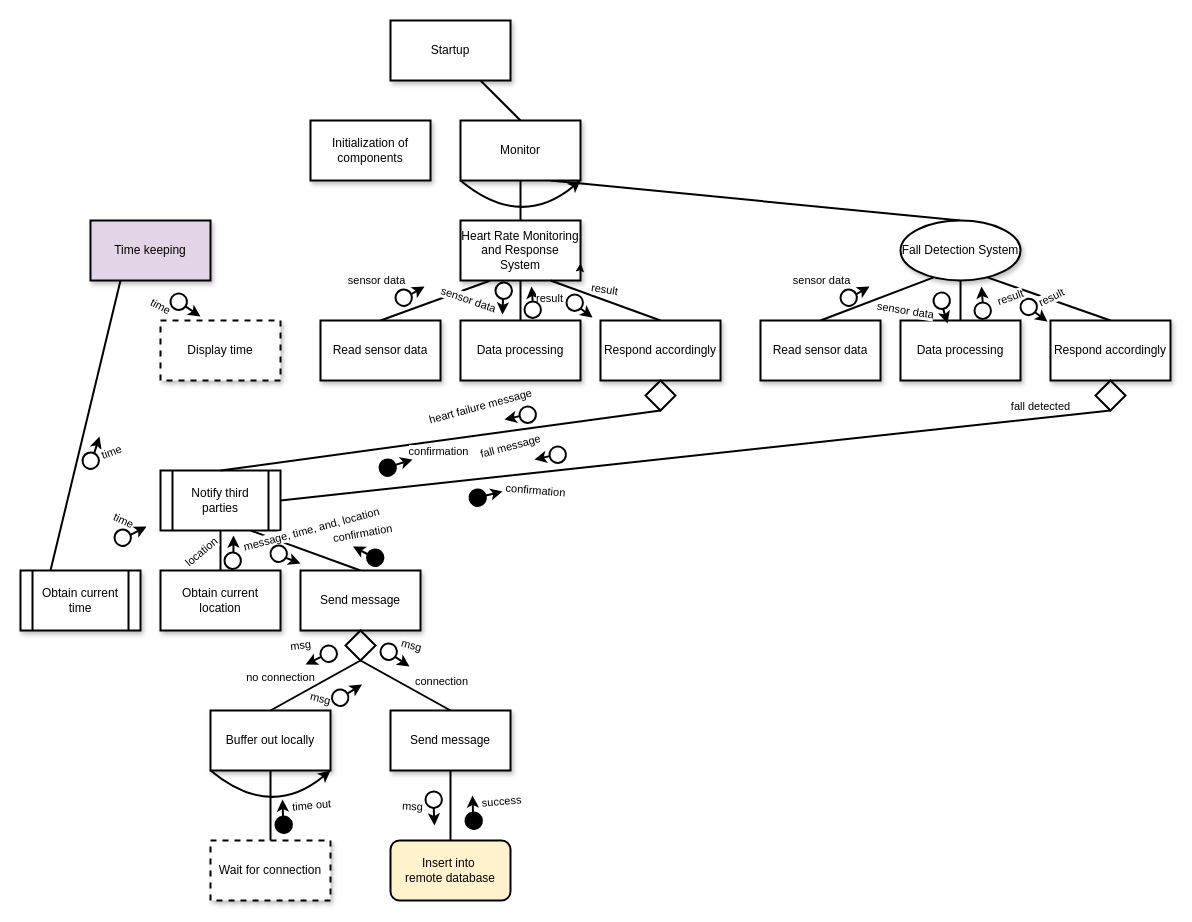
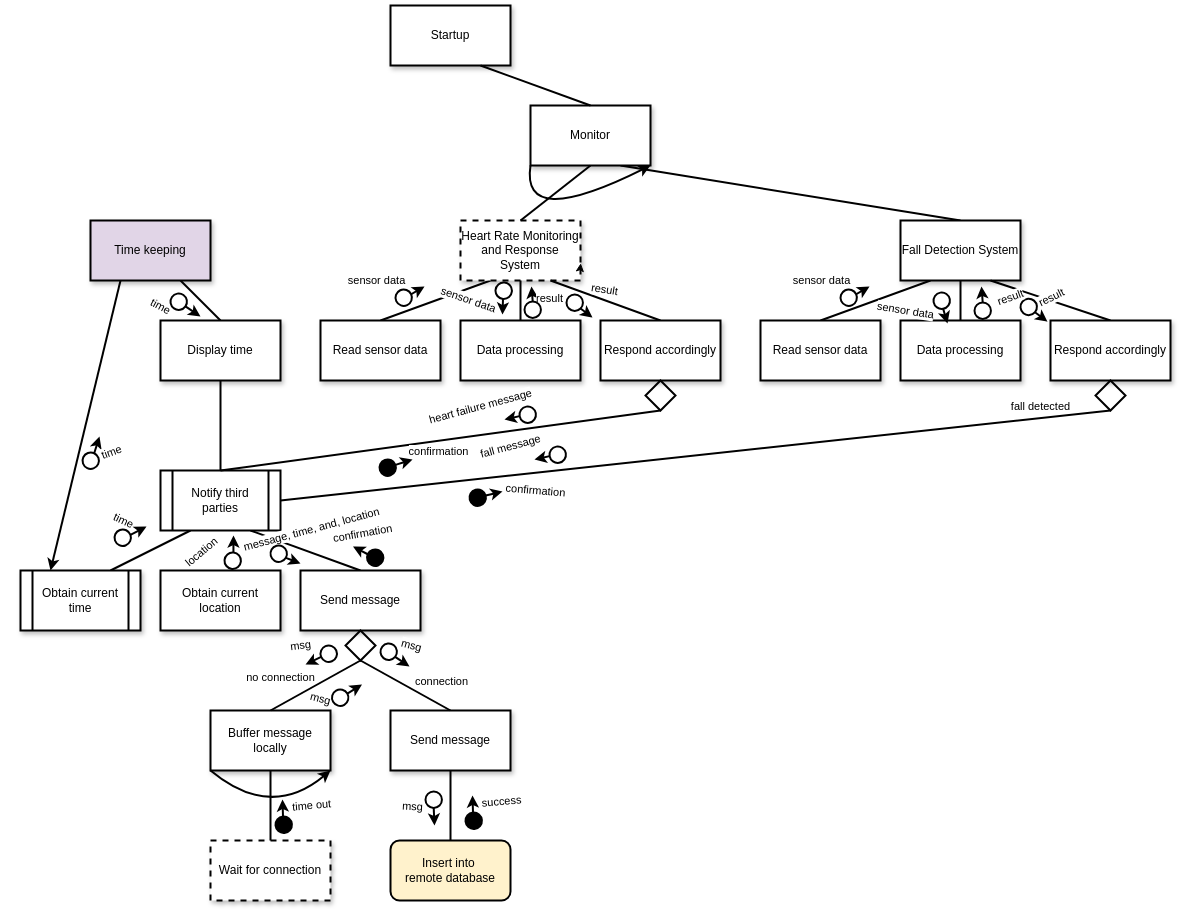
node "Startup": moved (451, 51) -> (451, 36)
node "Initialization of components": removed
node "Monitor": moved (521, 151) -> (591, 136)
node "Heart Rate Monitoring and Response System": style solid -> dashed
node "Fall Detection System": shape ellipse -> rectangle
edge "Time keeping" -- "Display time": added
node "Display time": style dashed -> solid
edge "Notify third parties" -- "Obtain current time": added
edge "Notify third parties" -- "Obtain current location": now "Notify third parties" -- "Display time"
edge "Time keeping" -- "Obtain current time": arrowhead none -> classic
node "Buffer out locally": label "Buffer out locally" -> "Buffer message locally"
